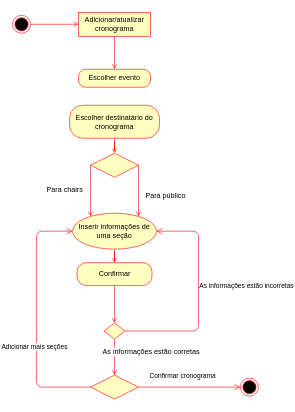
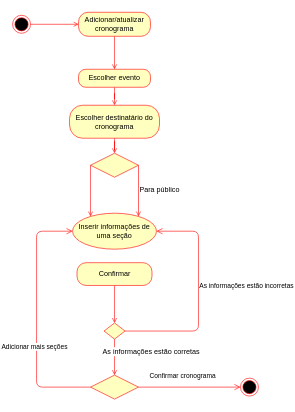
node "Adicionar/atualizar cronograma": shape rectangle -> rounded rectangle
edge "Escolher evento" -> "Escolher destinatário do cronograma": added
node "Para chairs": removed
node "Para público": moved (171, 196) -> (165, 190)
edge "Inserir informações de uma seção" -> "Confirmar": removed
